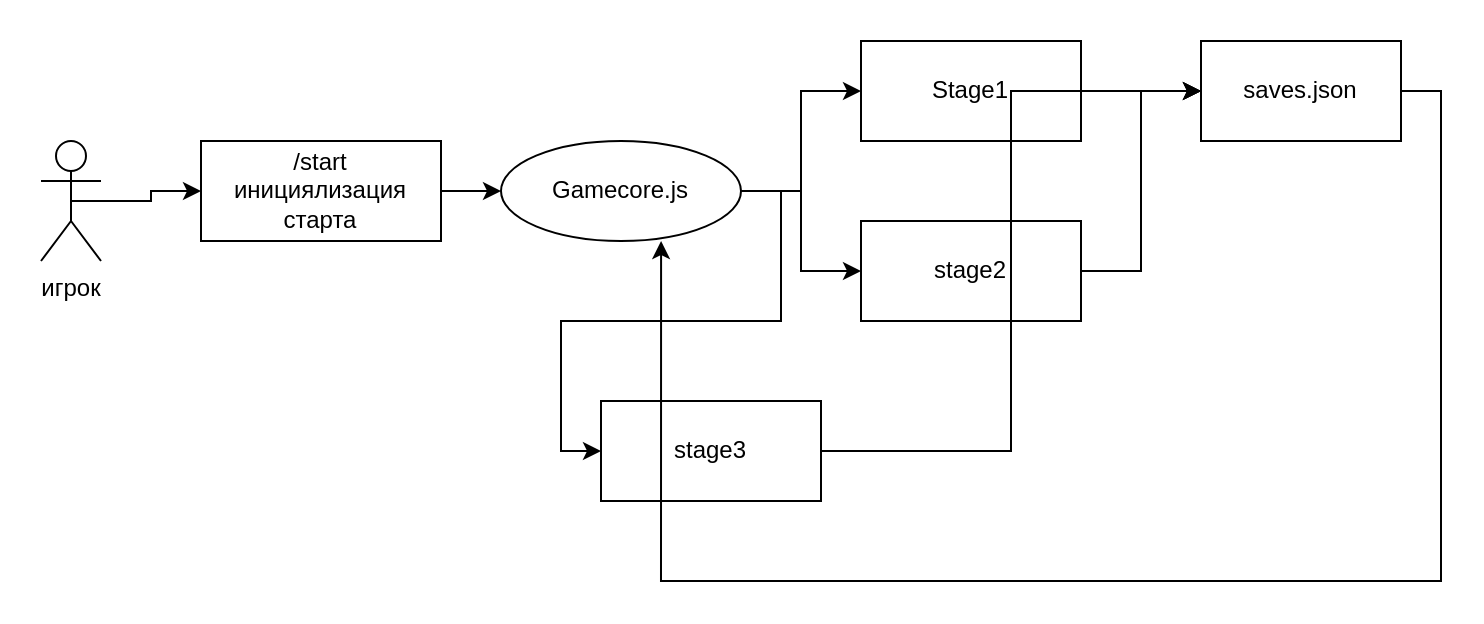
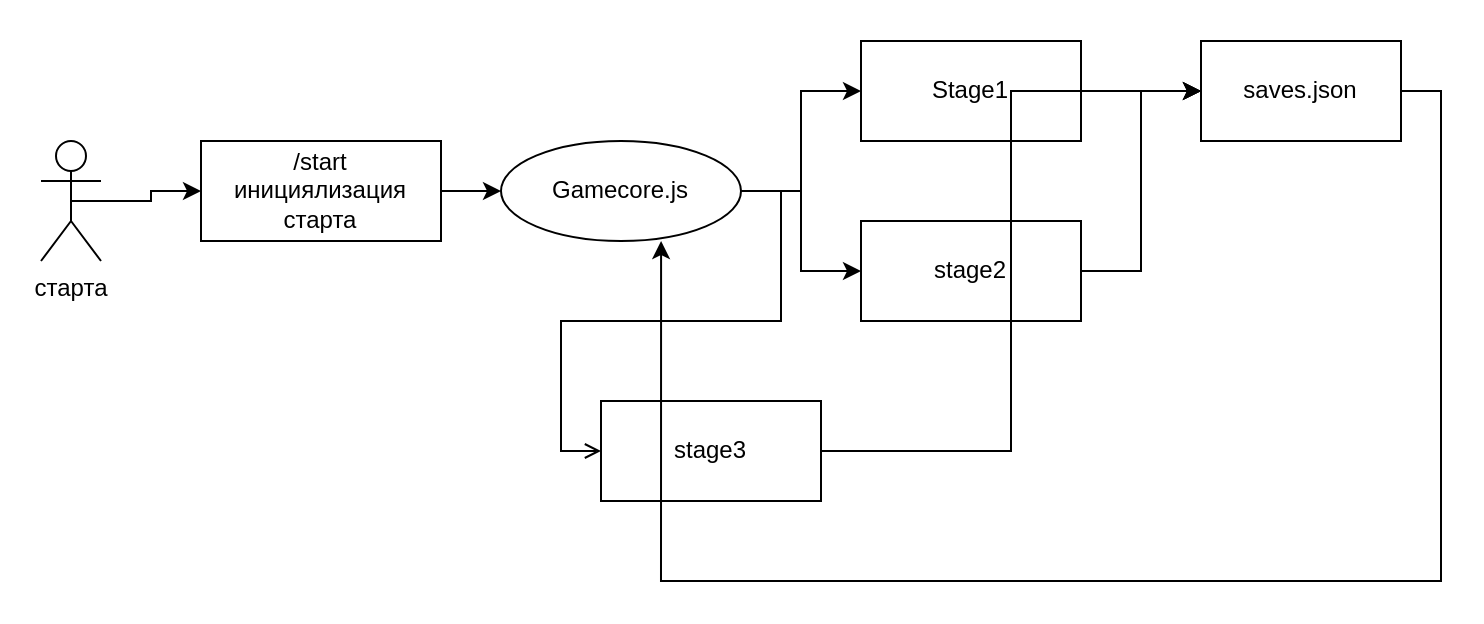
node "игрок": label "игрок" -> "старта"
edge "Gamecore.js" -> "stage3": arrowhead classic -> open
